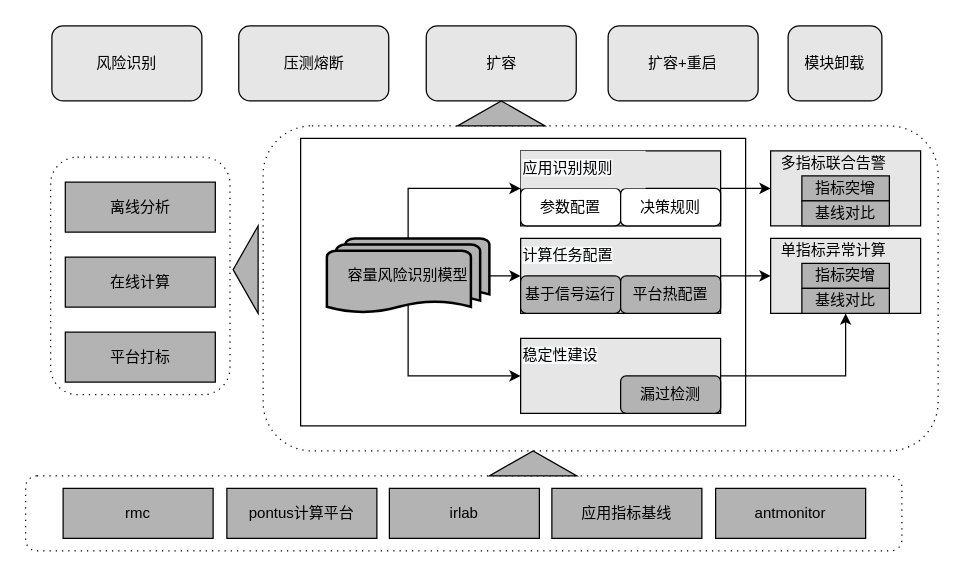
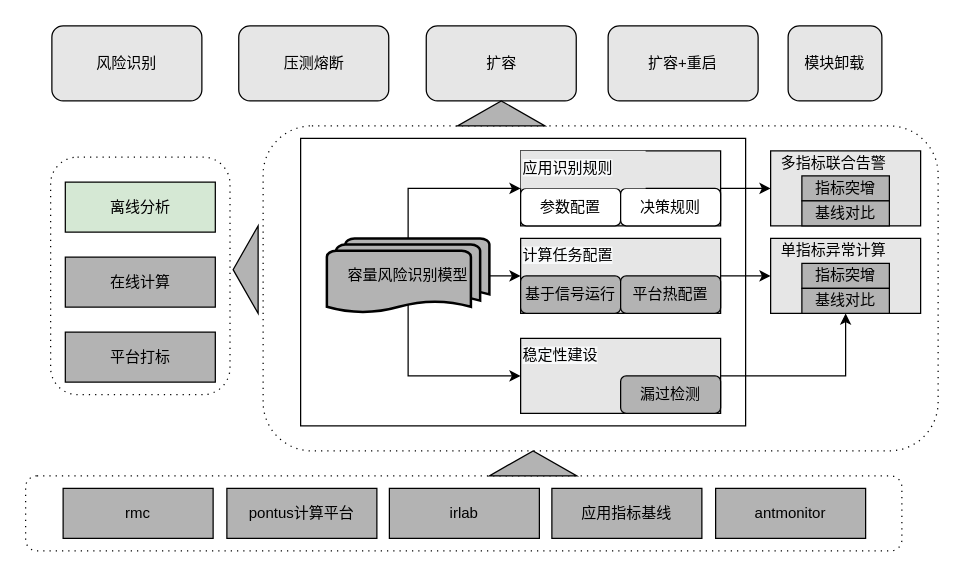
node "离线分析": fillcolor #b3b3b3 -> #d5e8d4
